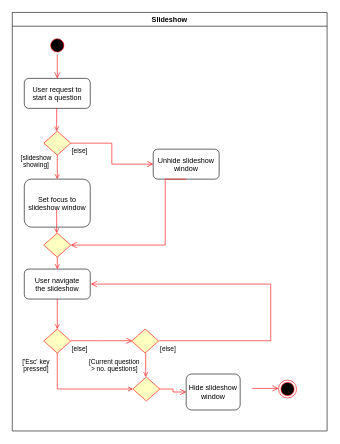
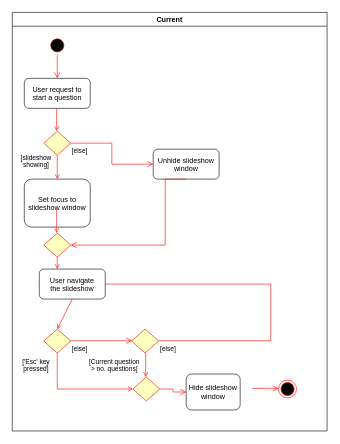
node "Slideshow": label "Slideshow" -> "Current"
node "User navigate the slideshow": moved (57, 284) -> (72, 284)
